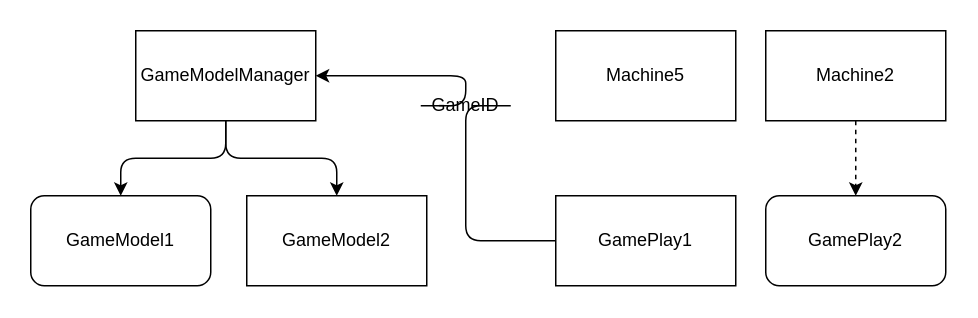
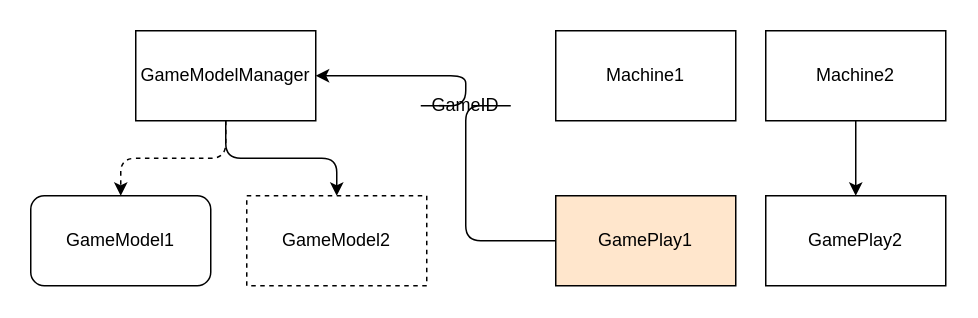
node "Machine5": label "Machine5" -> "Machine1"
edge "Machine2" -> "GamePlay2": style dashed -> solid
edge "GameModelManager" -> "GameModel1": style solid -> dashed
node "GameModel2": style solid -> dashed
node "GamePlay1": fillcolor #ffffff -> #ffe6cc
node "GamePlay2": shape rounded rectangle -> rectangle
